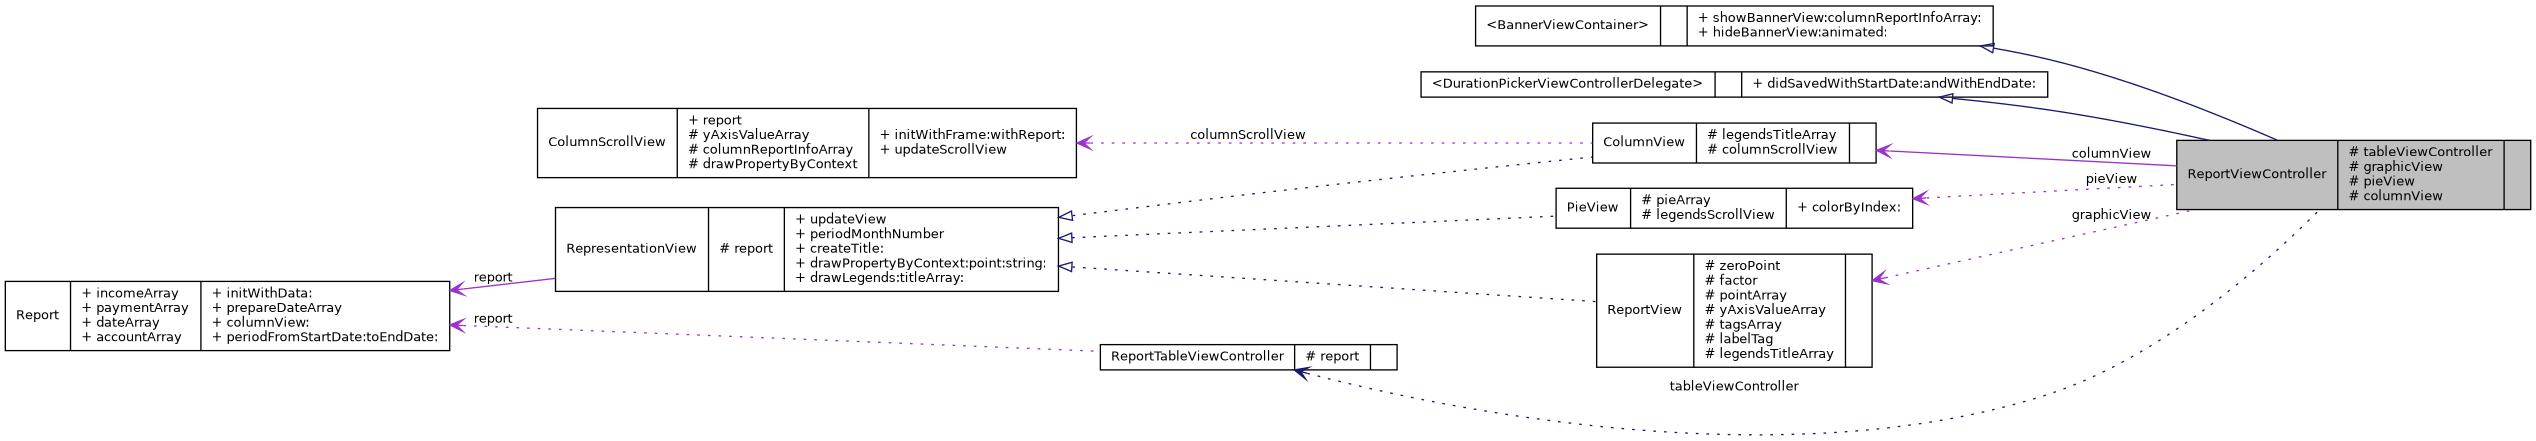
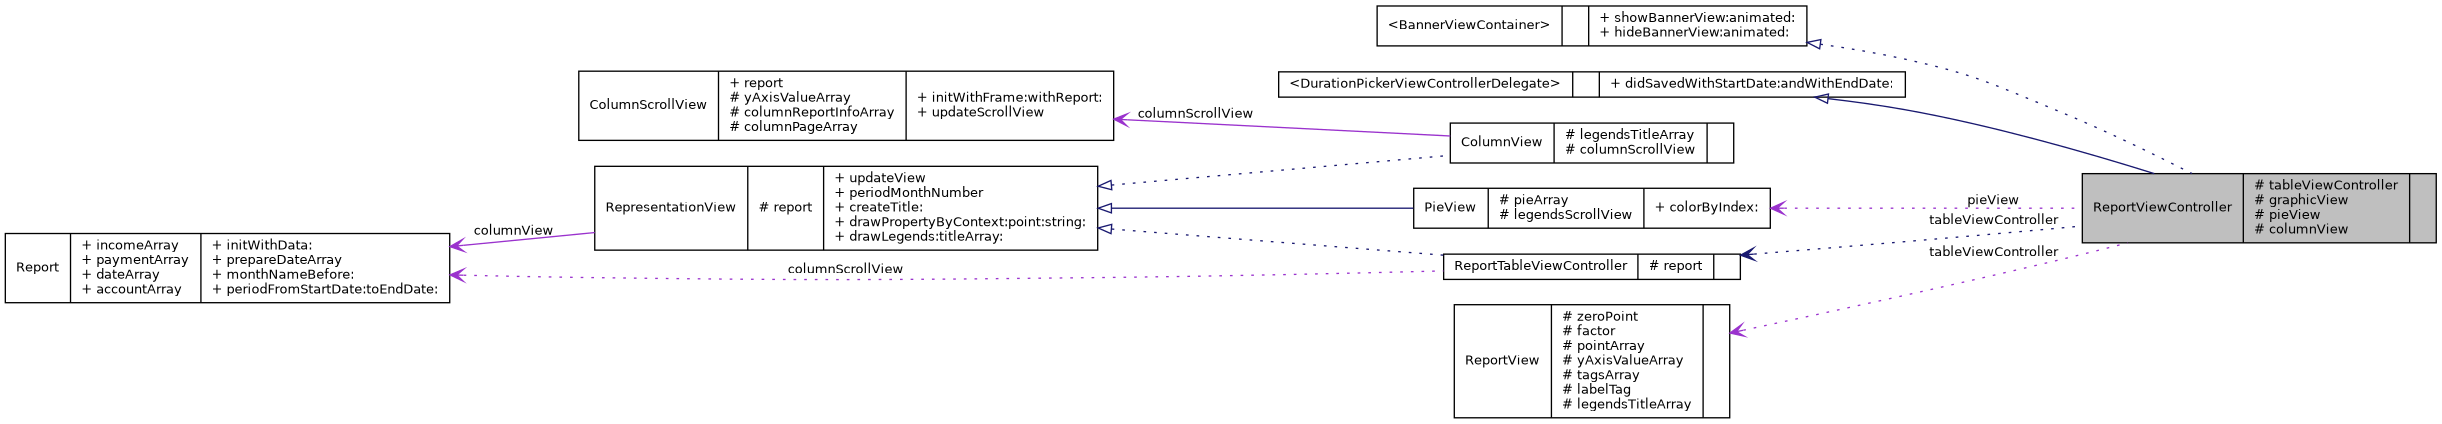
node "<BannerViewContainer>": text "+ showBannerView:columnReportInfoArray:" -> "+ showBannerView:animated:"
edge "ReportViewController" -> "<BannerViewContainer>": style solid -> dotted
edge "ColumnView" -> "ColumnScrollView": style dotted -> solid
edge "ReportViewController" -> "ColumnView": removed, label "columnView"
node "ColumnScrollView": text "# drawPropertyByContext" -> "# columnPageArray"
edge "ReportViewController" -> "ReportView": label "graphicView" -> "tableViewController"
edge "PieView" -> "RepresentationView": style dotted -> solid
edge "RepresentationView" -> "Report": label "report" -> "columnView"
edge "ReportView" -> "RepresentationView": now "ReportTableViewController" -> "RepresentationView"
edge "ReportTableViewController" -> "Report": label "report" -> "columnScrollView"
node "Report": text "+ columnView:" -> "+ monthNameBefore:"
